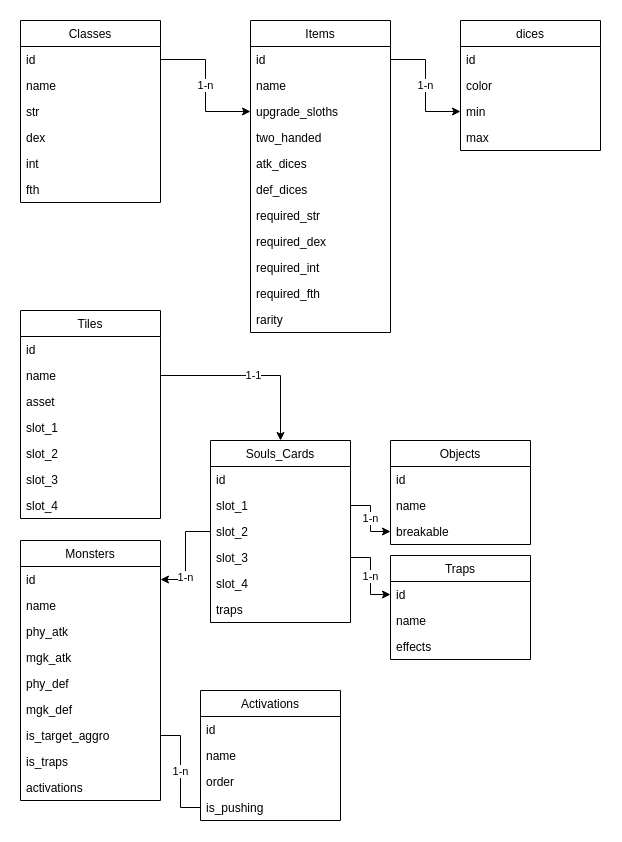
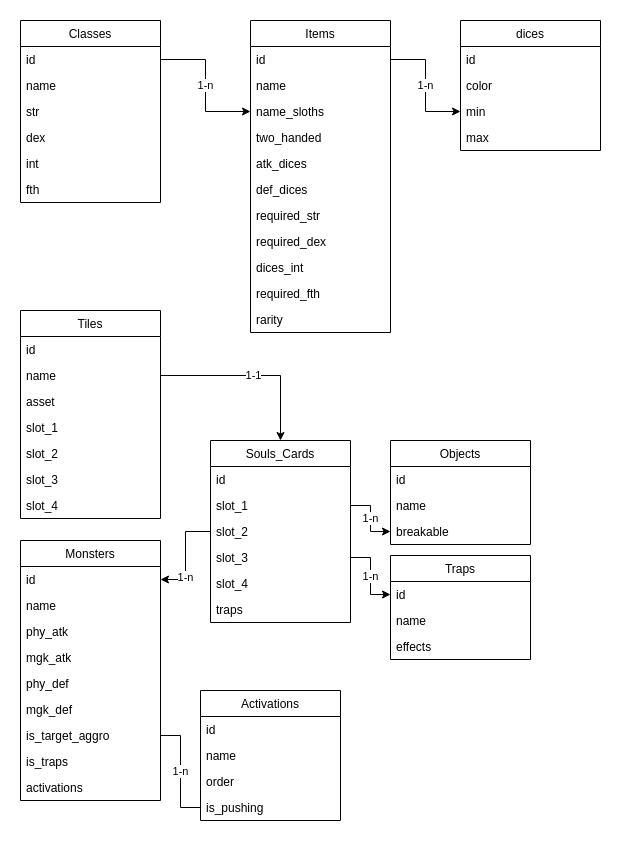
node "upgrade_sloths": label "upgrade_sloths" -> "name_sloths"
node "required_int": label "required_int" -> "dices_int"
